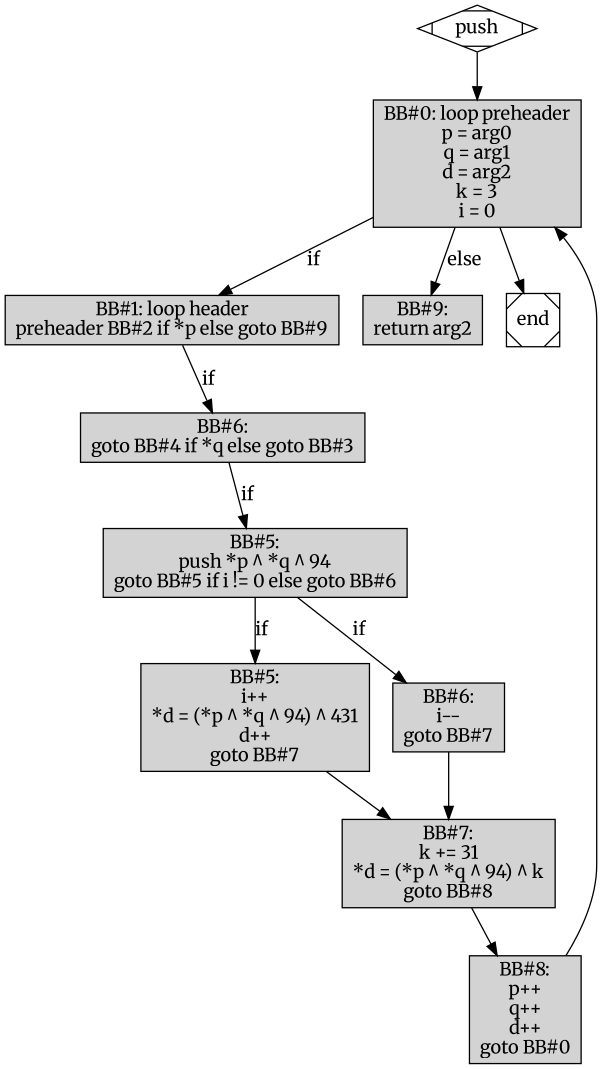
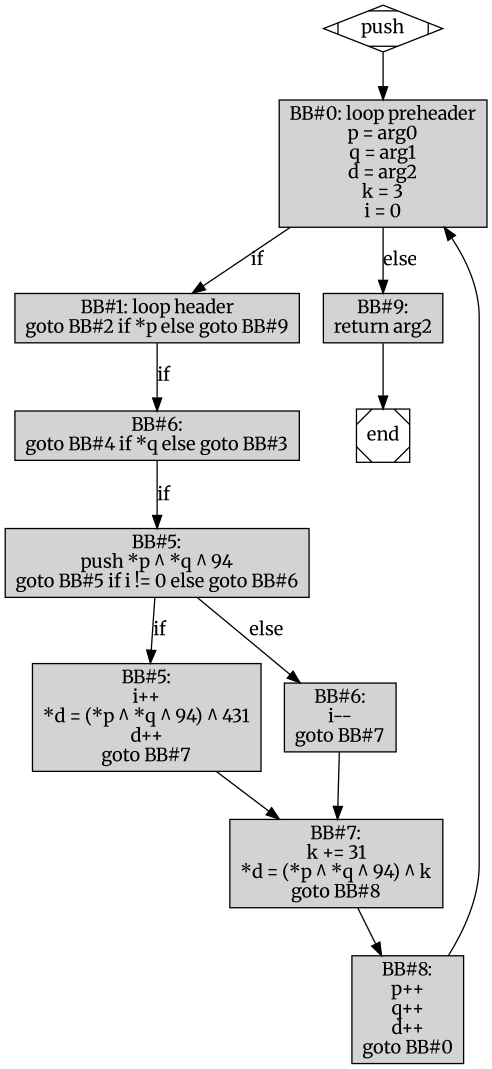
edge "BB#0: loop preheader p = arg0 q = arg1 d = arg2 k = 3 i = 0" -> "end": now "BB#9: return arg2" -> "end"
node "BB#1: loop header preheader BB#2 if *p else goto BB#9": label "BB#1: loop header preheader BB#2 if *p else goto BB#9" -> "BB#1: loop header goto BB#2 if *p else goto BB#9"
edge "BB#5: push *p ^ *q ^ 94 goto BB#5 if i != 0 else goto BB#6" -> "BB#6: i-- goto BB#7": label "if" -> "else"
